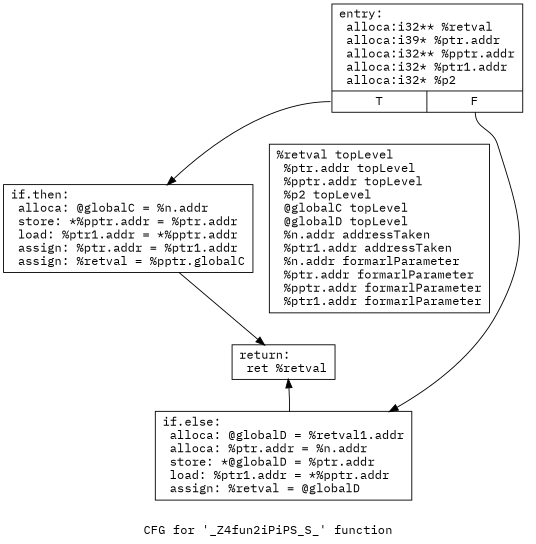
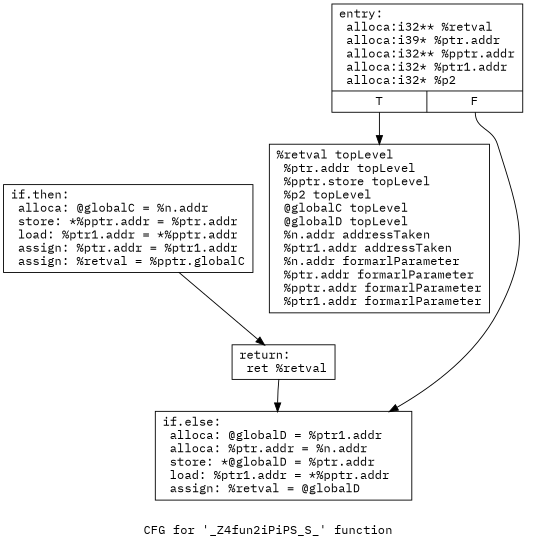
edge "entry:" -> "if.then:": now "entry:" -> "%retval topLevel"
node "%retval topLevel": text "%pptr.addr topLevel" -> "%pptr.store topLevel"
edge "if.else:" -> "return:": reversed
node "if.else:": text "alloca: @globalD = %retval1.addr" -> "alloca: @globalD = %ptr1.addr"
